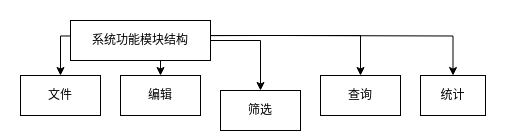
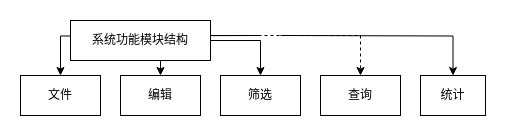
edge "系统功能模块结构" -> "查询": style solid -> dashed
node "筛选": moved (261, 111) -> (261, 96)
